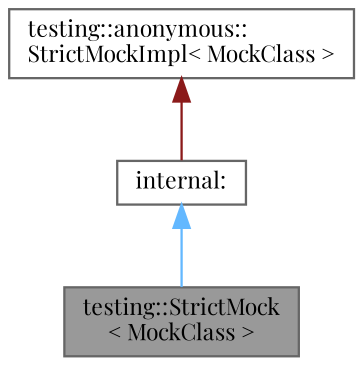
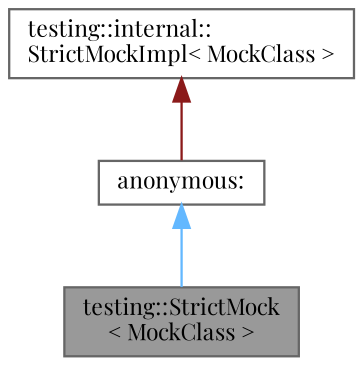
node "testing::anonymous:: StrictMockImpl< MockClass >": label "testing::anonymous:: StrictMockImpl< MockClass >" -> "testing::internal:: StrictMockImpl< MockClass >"
node "internal:": label "internal:" -> "anonymous:"
